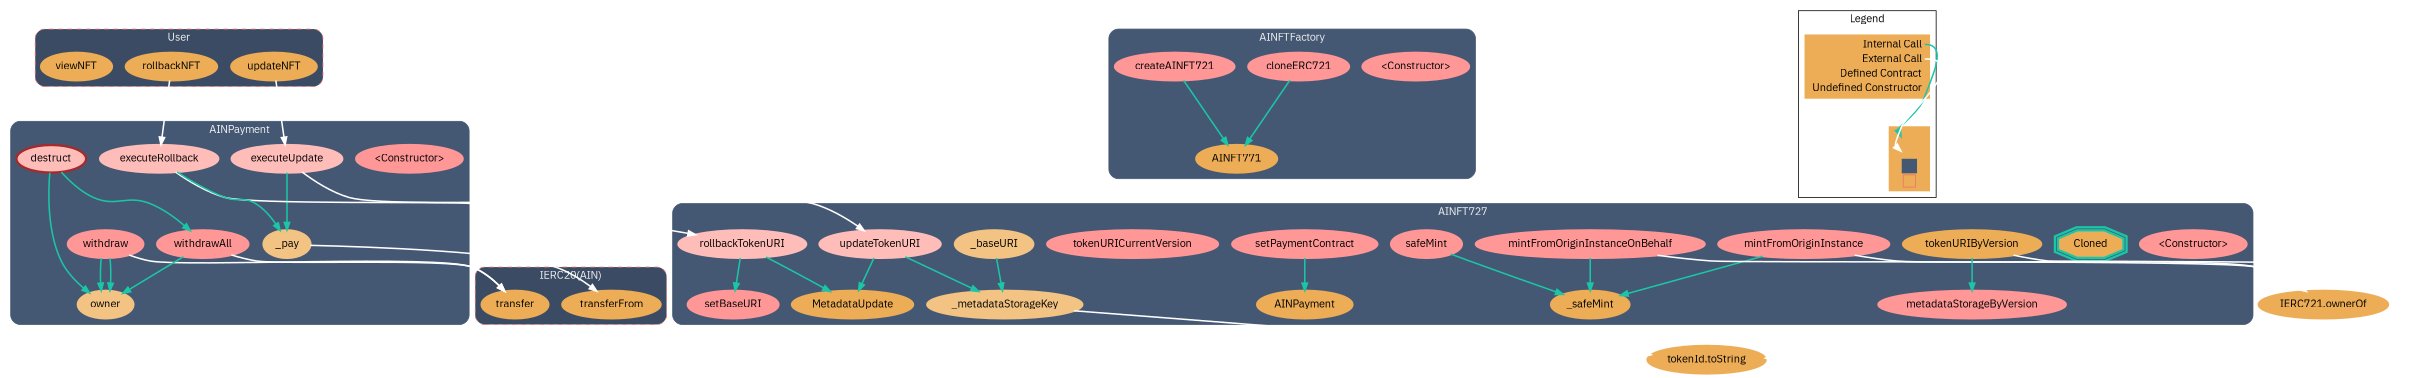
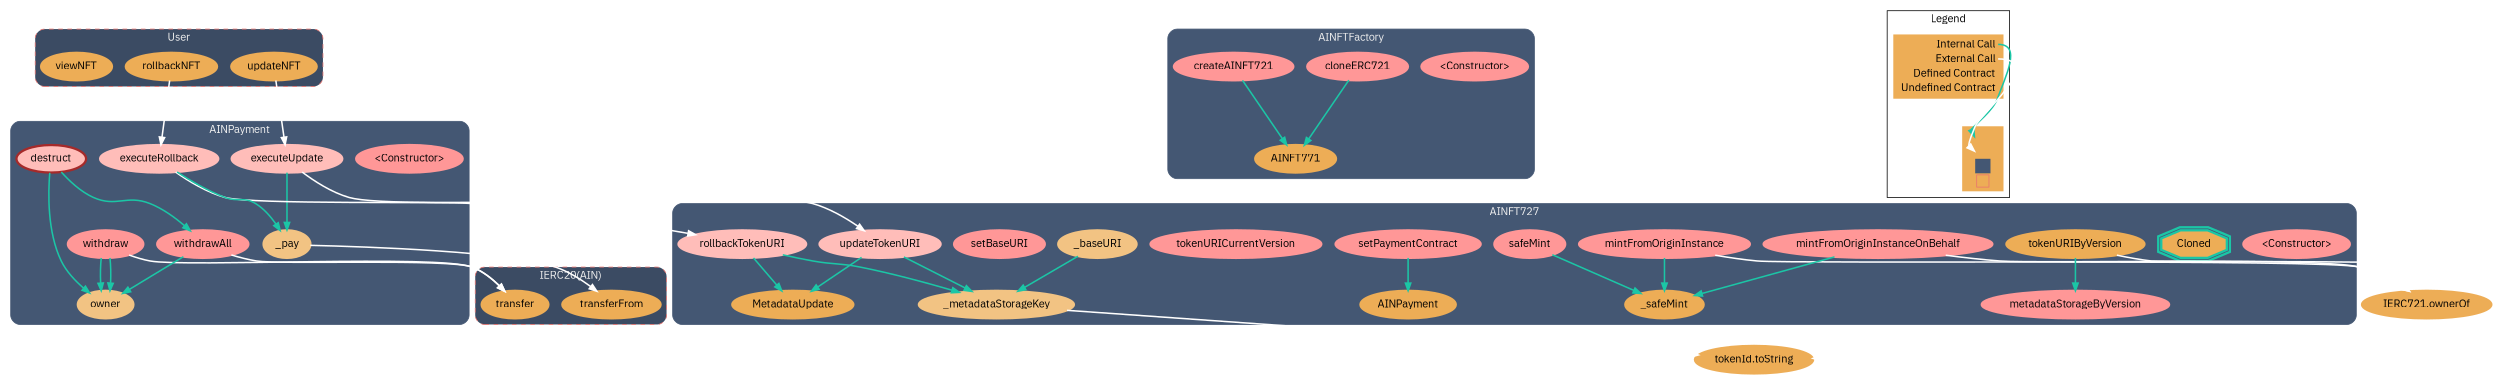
node "Internal Call": text "Undefined Constructor" -> "Undefined Contract"
edge "rollbackTokenURI" -> "setBaseURI": now "rollbackTokenURI" -> "_metadataStorageKey"
